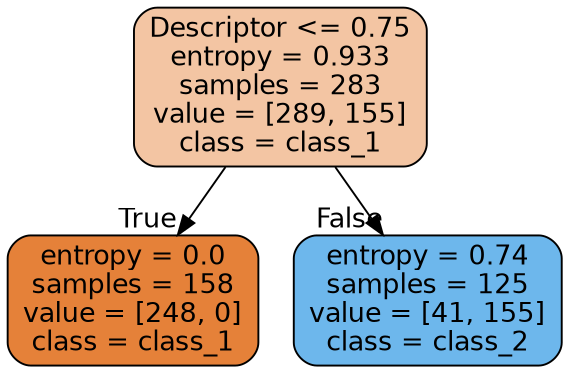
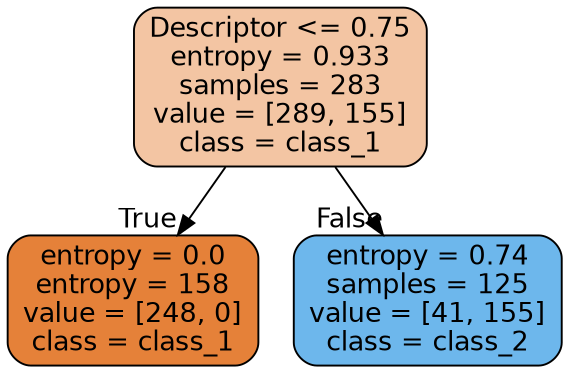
node "entropy = 0.0 samples = 158 value = [248, 0] class = class_1": label "entropy = 0.0 samples = 158 value = [248, 0] class = class_1" -> "entropy = 0.0 entropy = 158 value = [248, 0] class = class_1"
